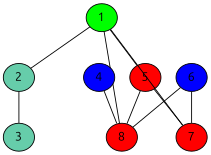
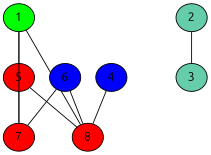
edge "1" -- "2": removed
